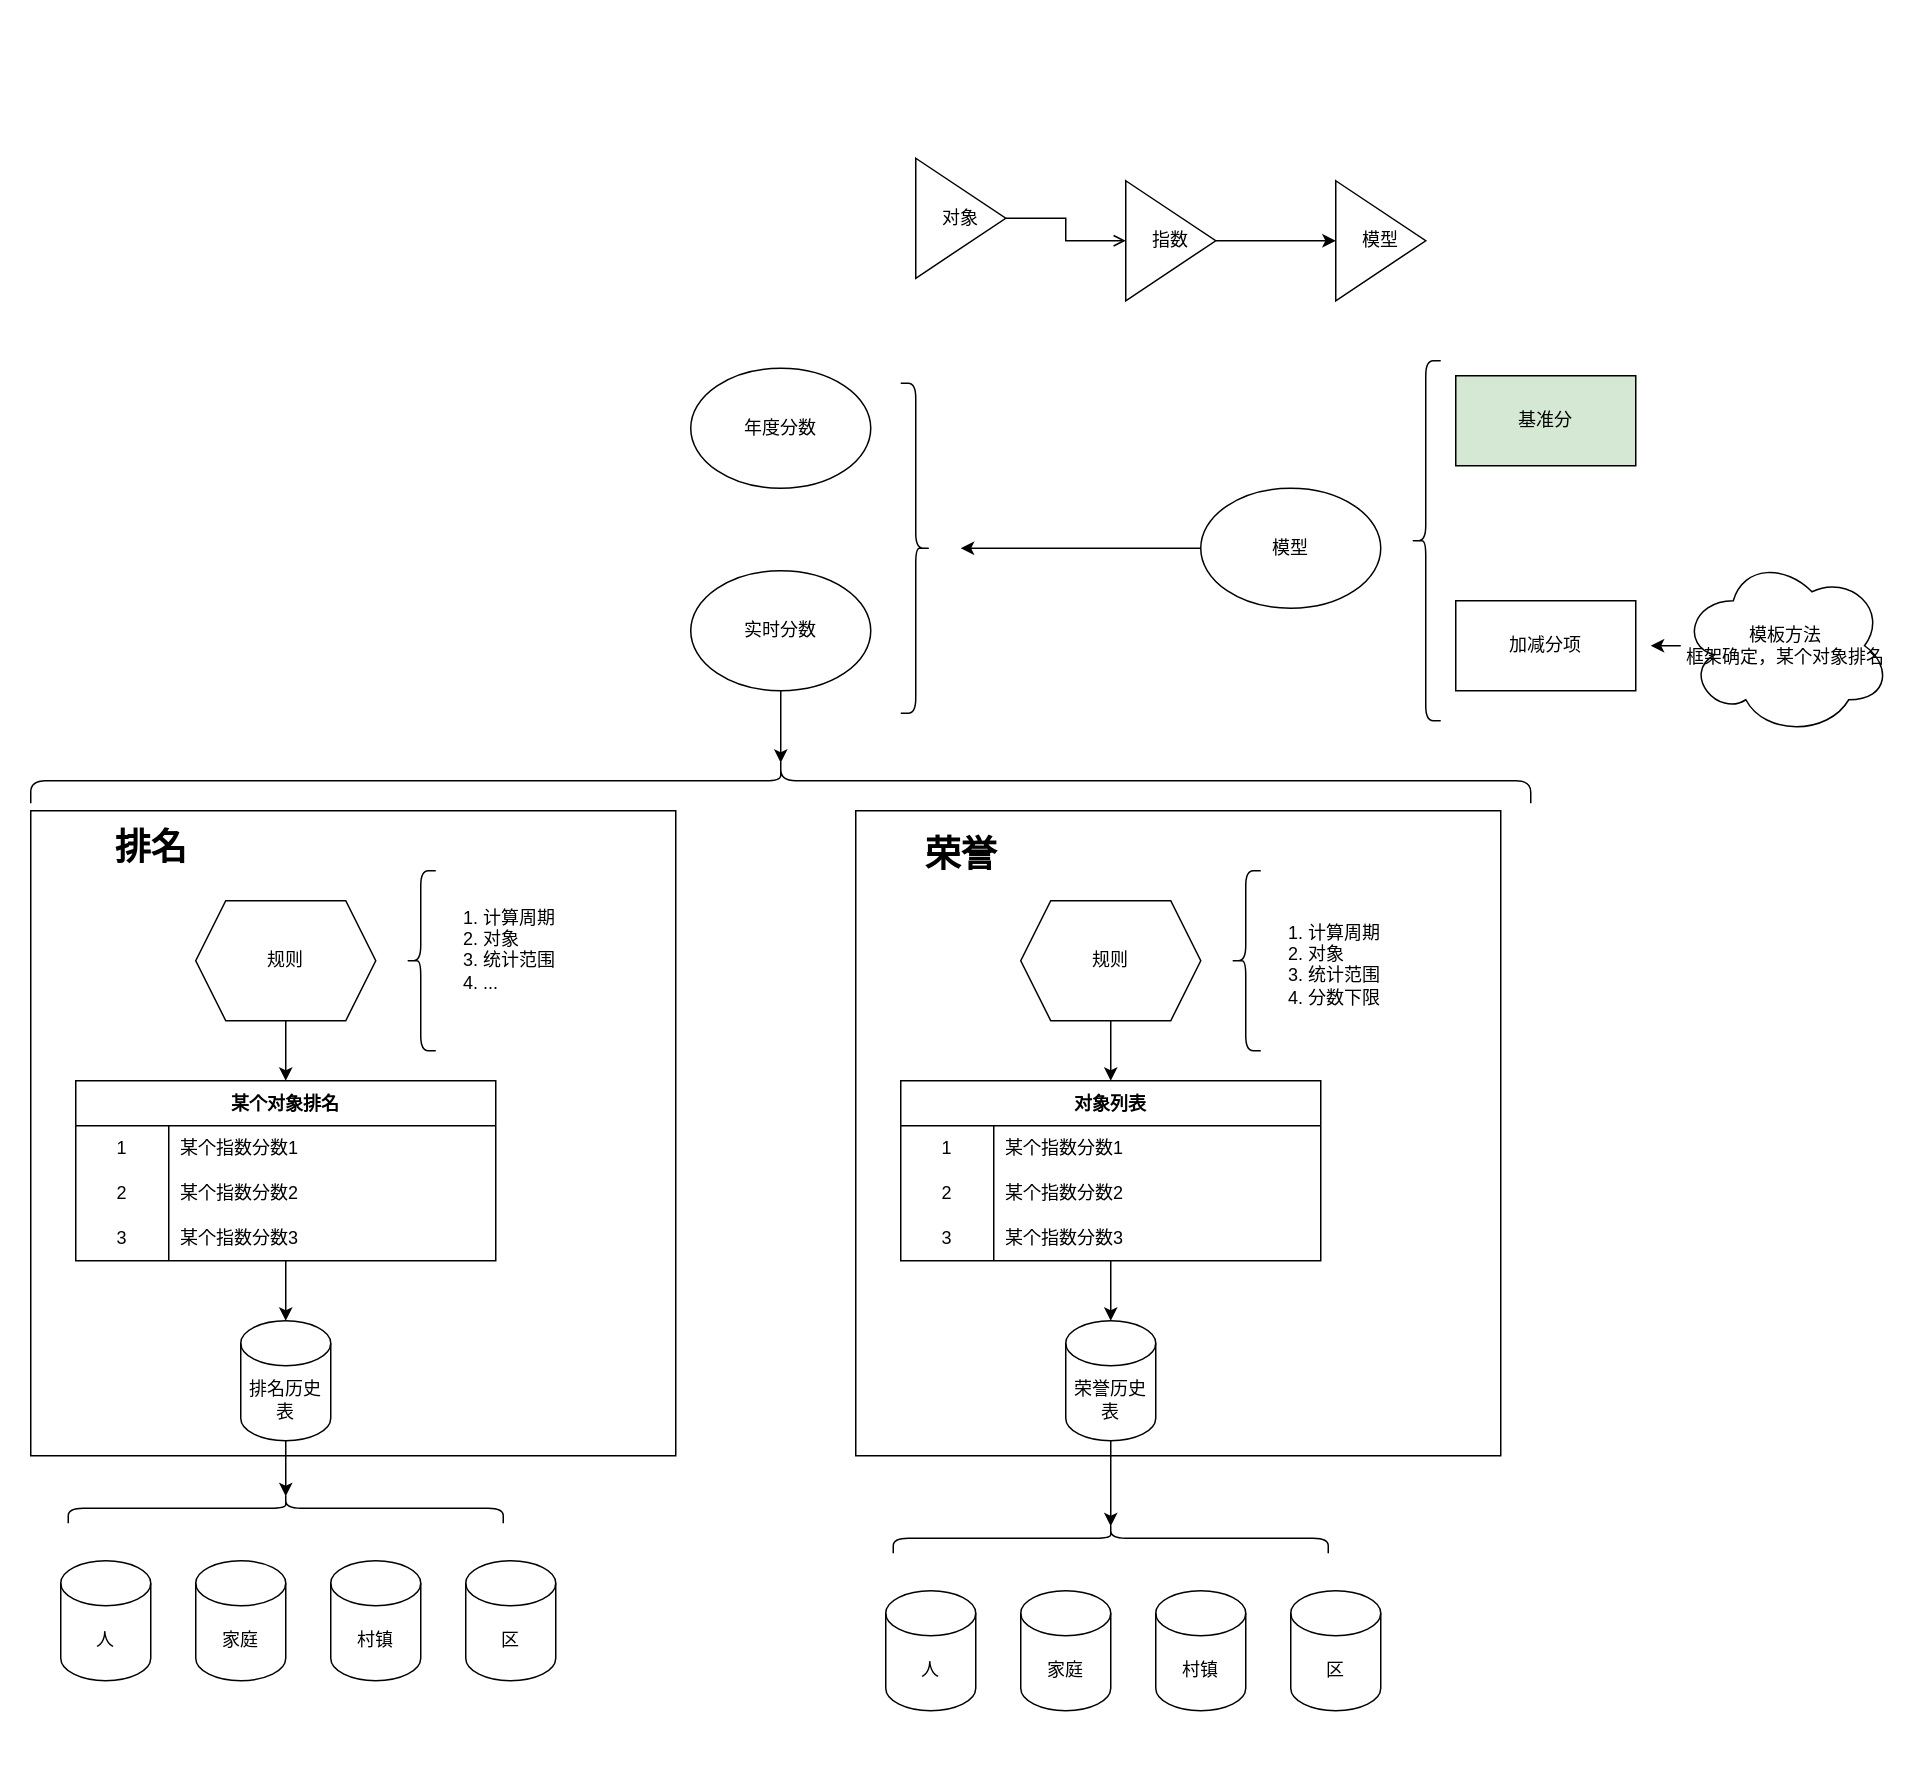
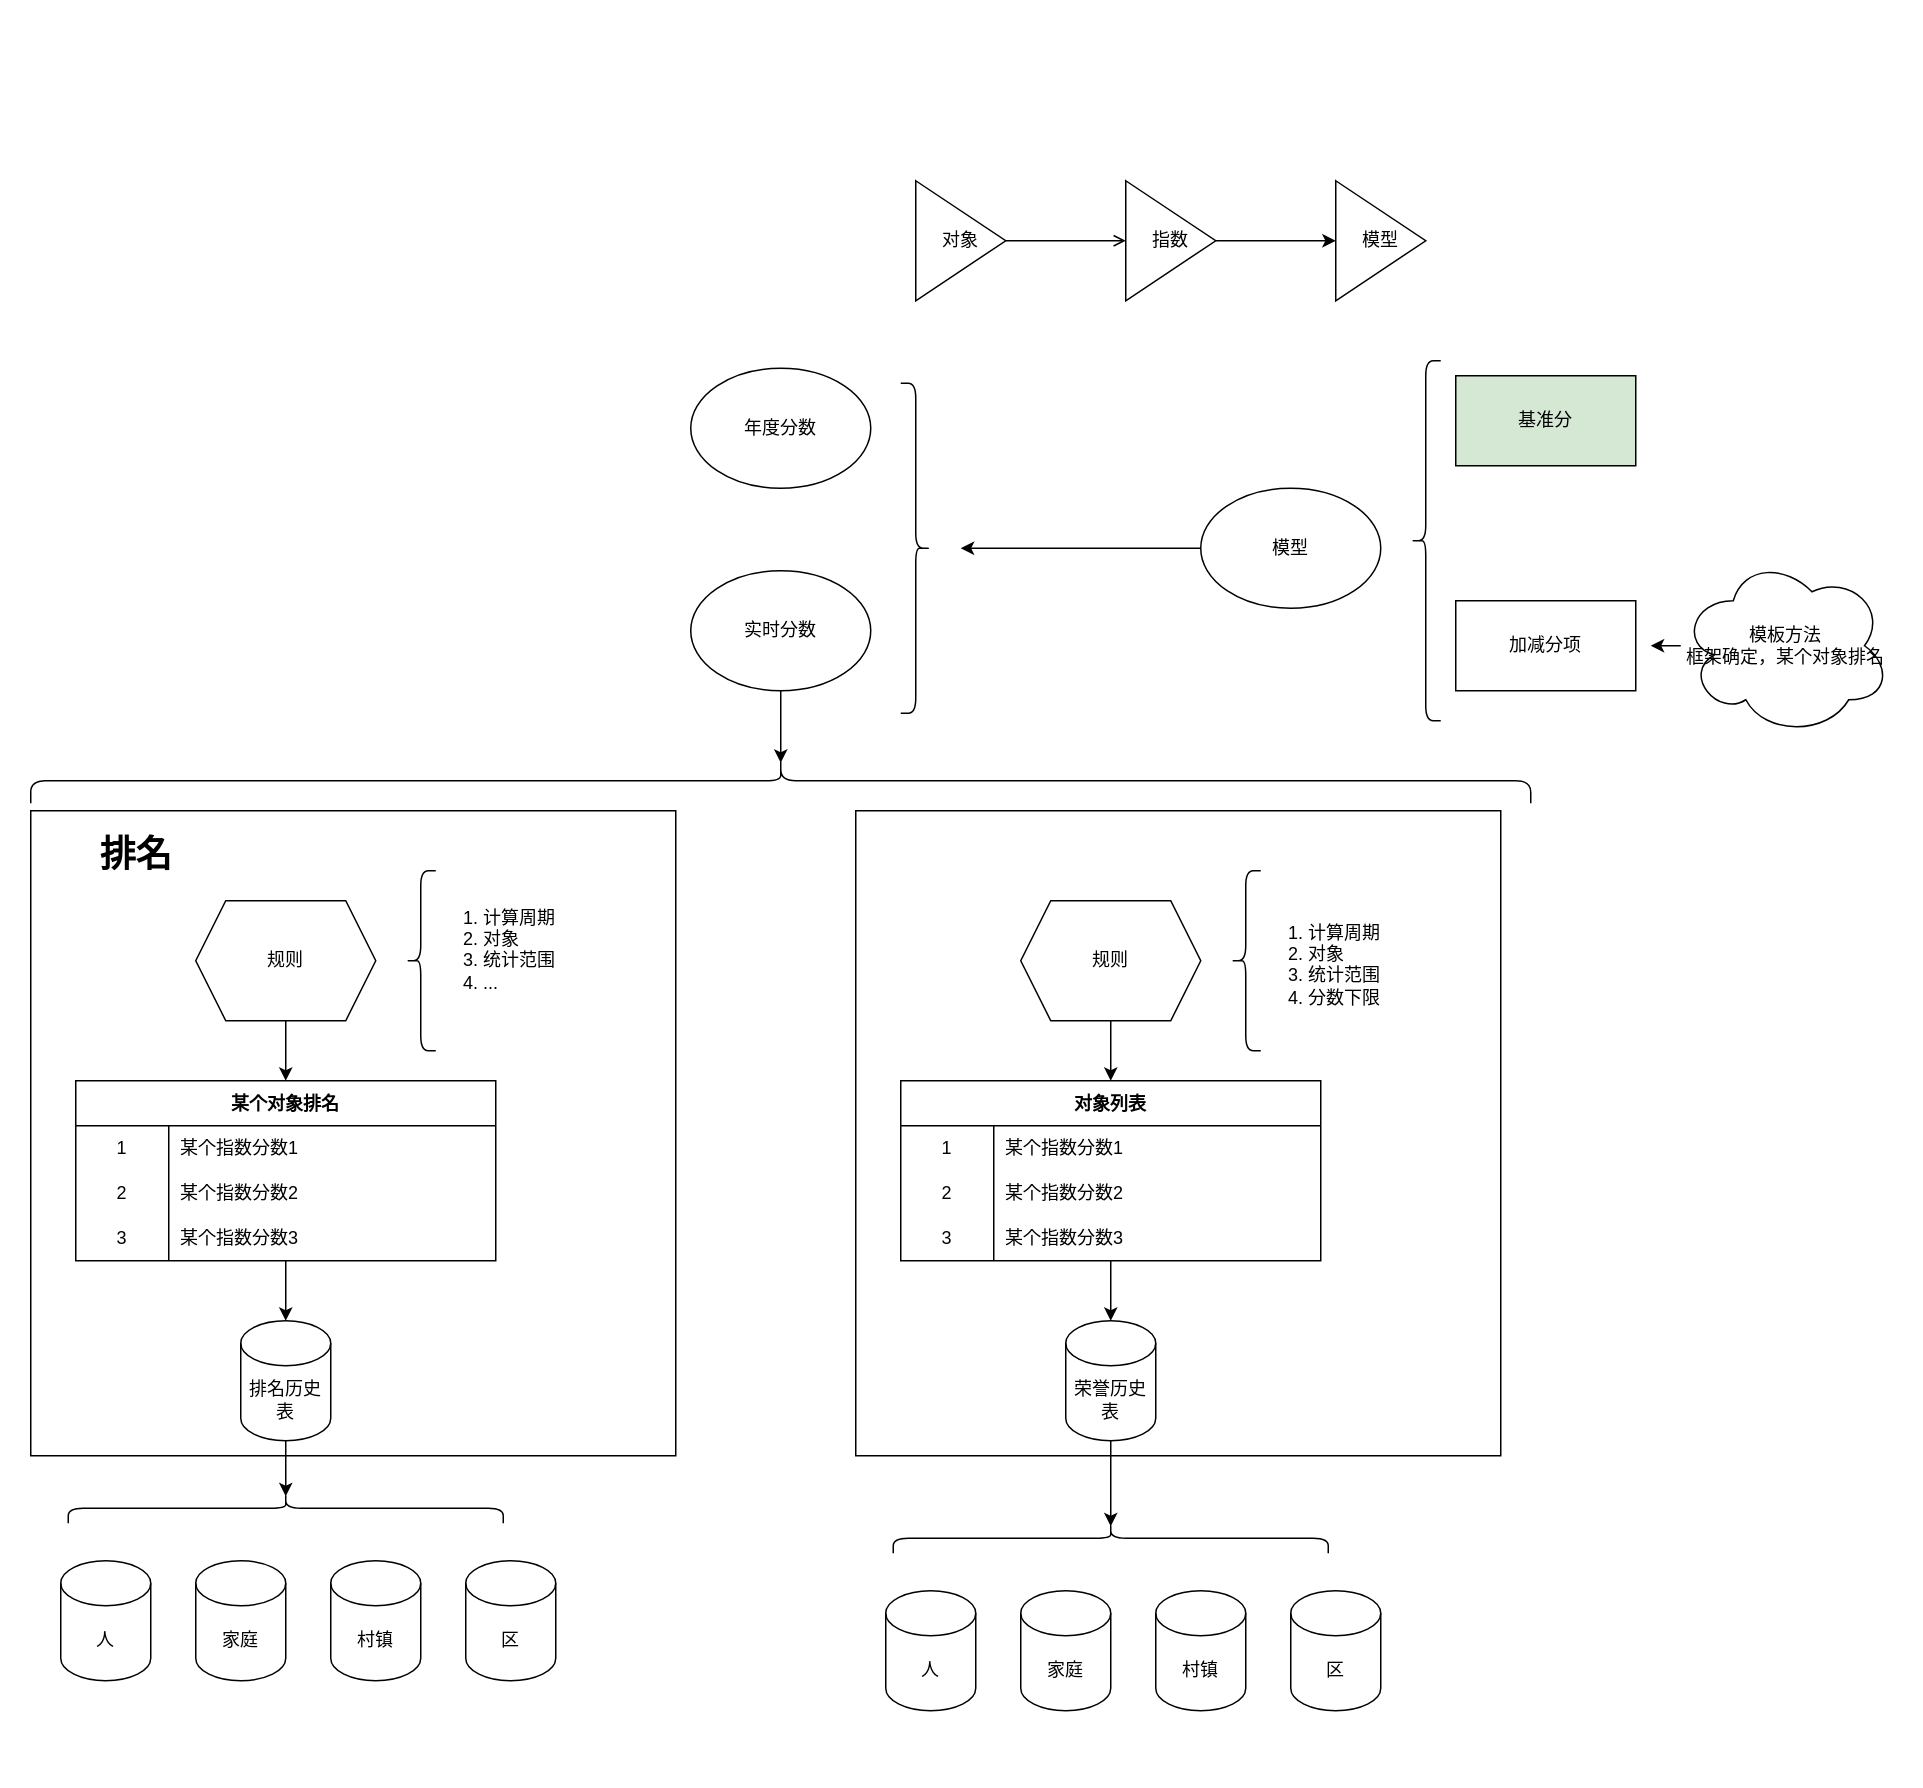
node "对象": moved (961, 218) -> (961, 241)
node "排名": moved (151, 848) -> (136, 856)
node "荣誉": removed
